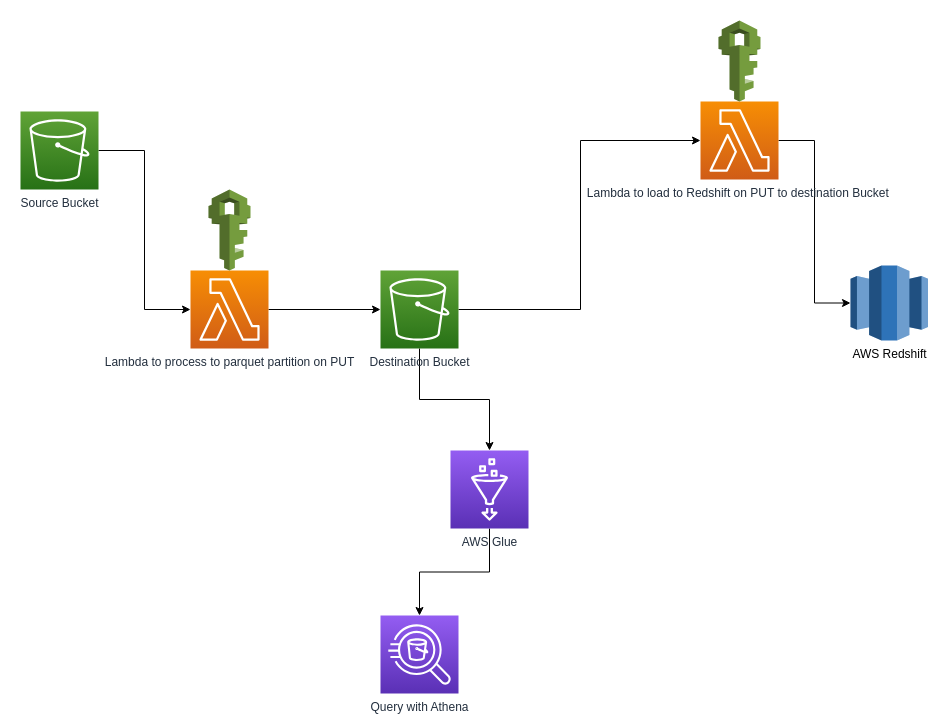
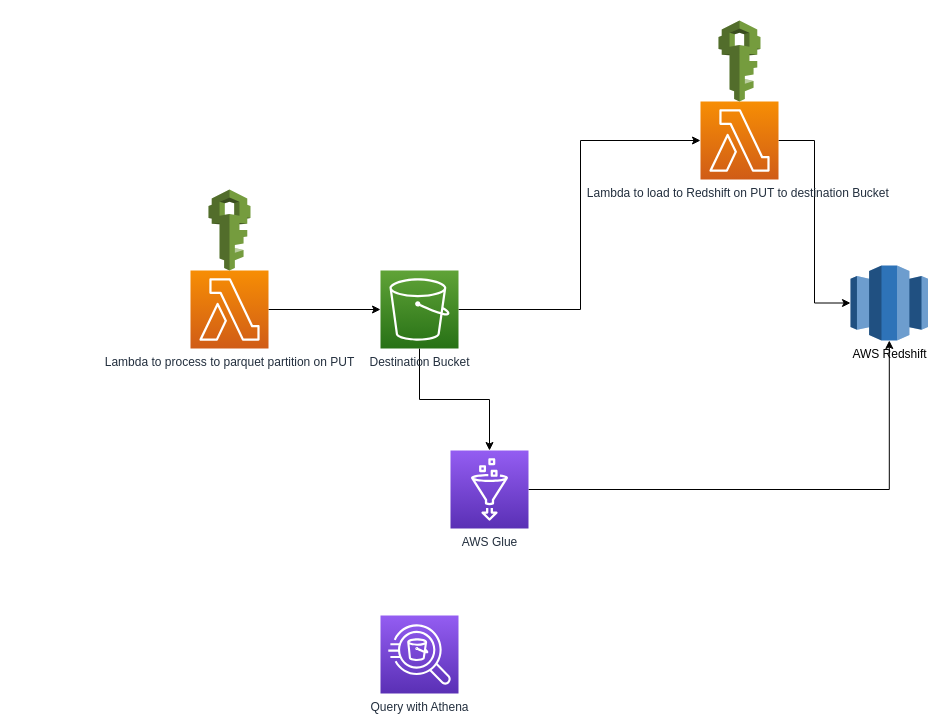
node "Source Bucket": removed
edge "Source Bucket" -> "Lambda to process to parquet partition on PUT": removed
edge "AWS Glue" -> "Query with Athena": now "AWS Glue" -> "AWS Redshift"
